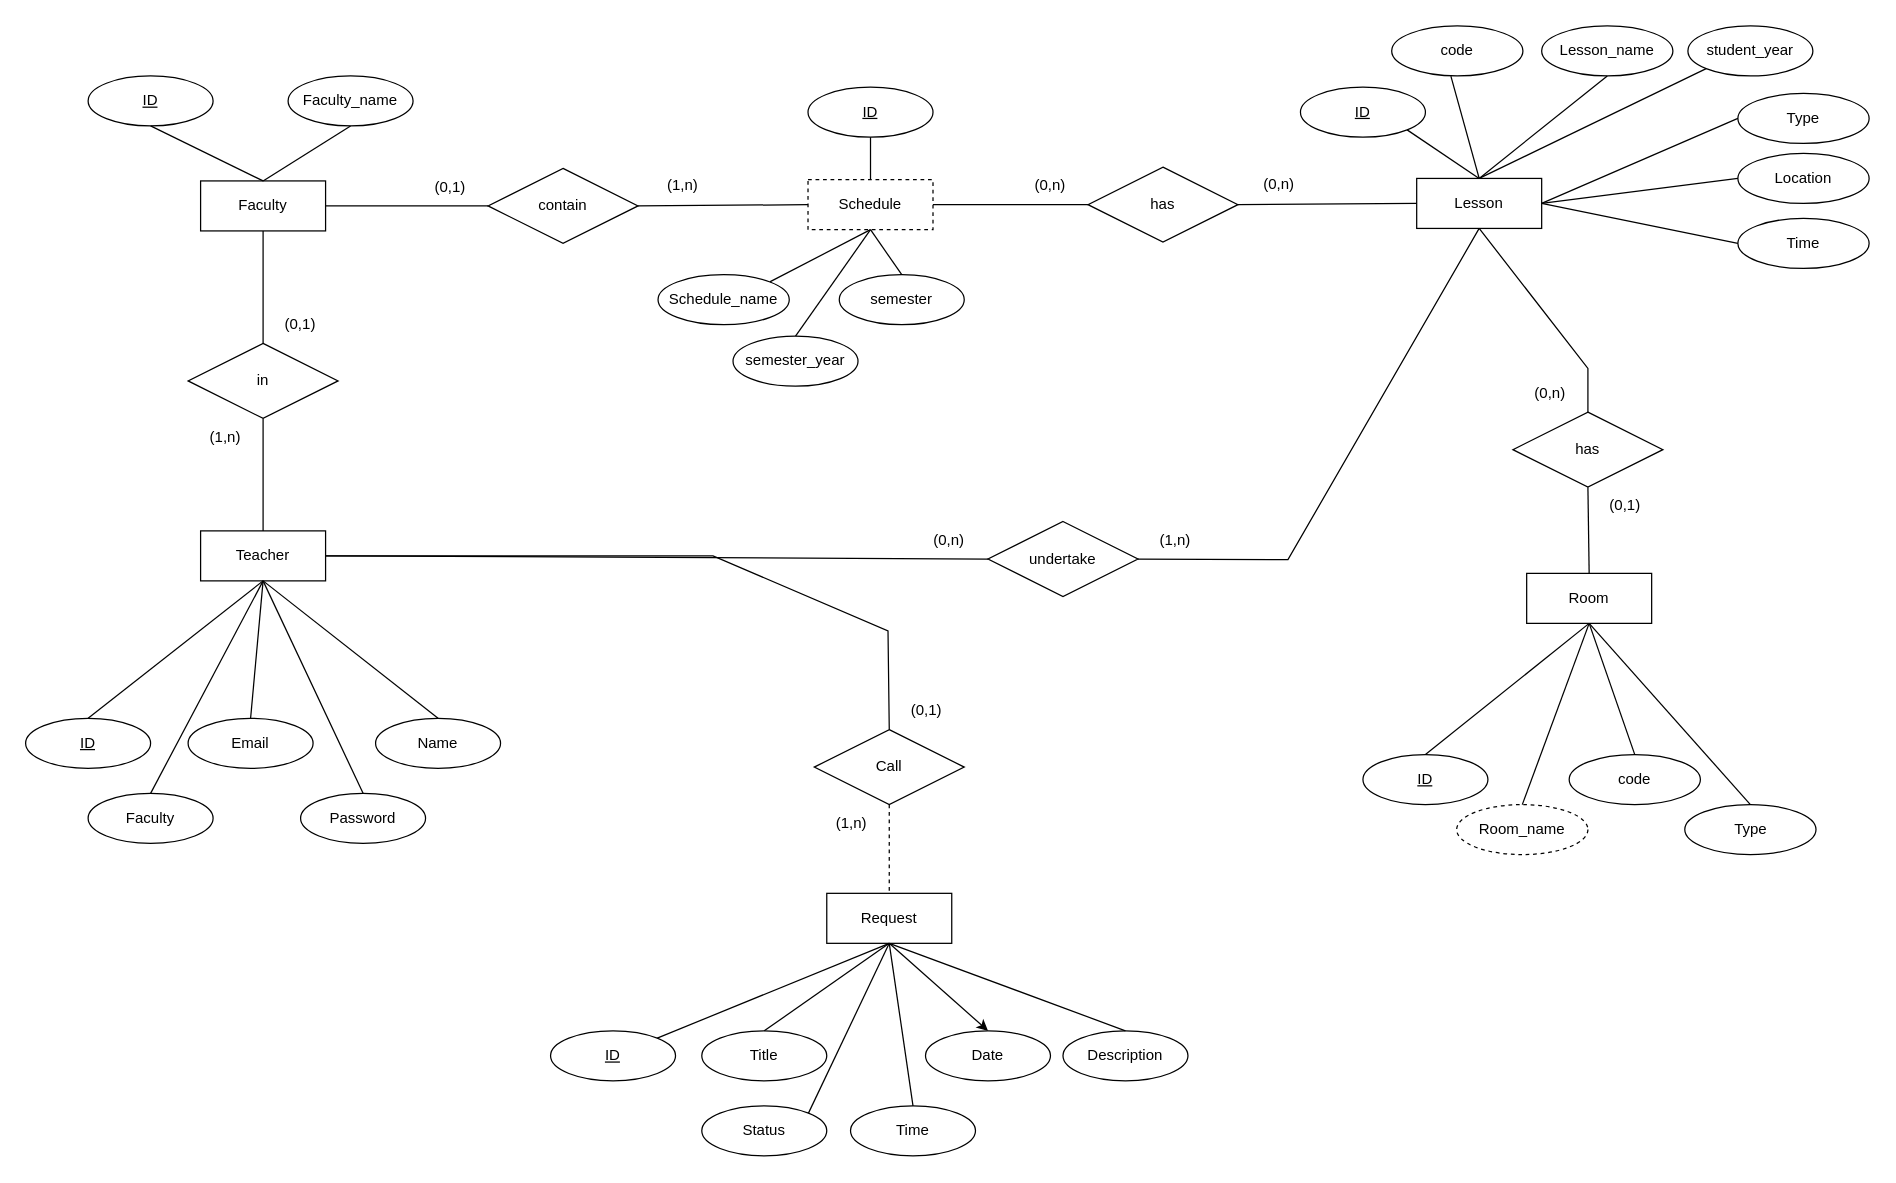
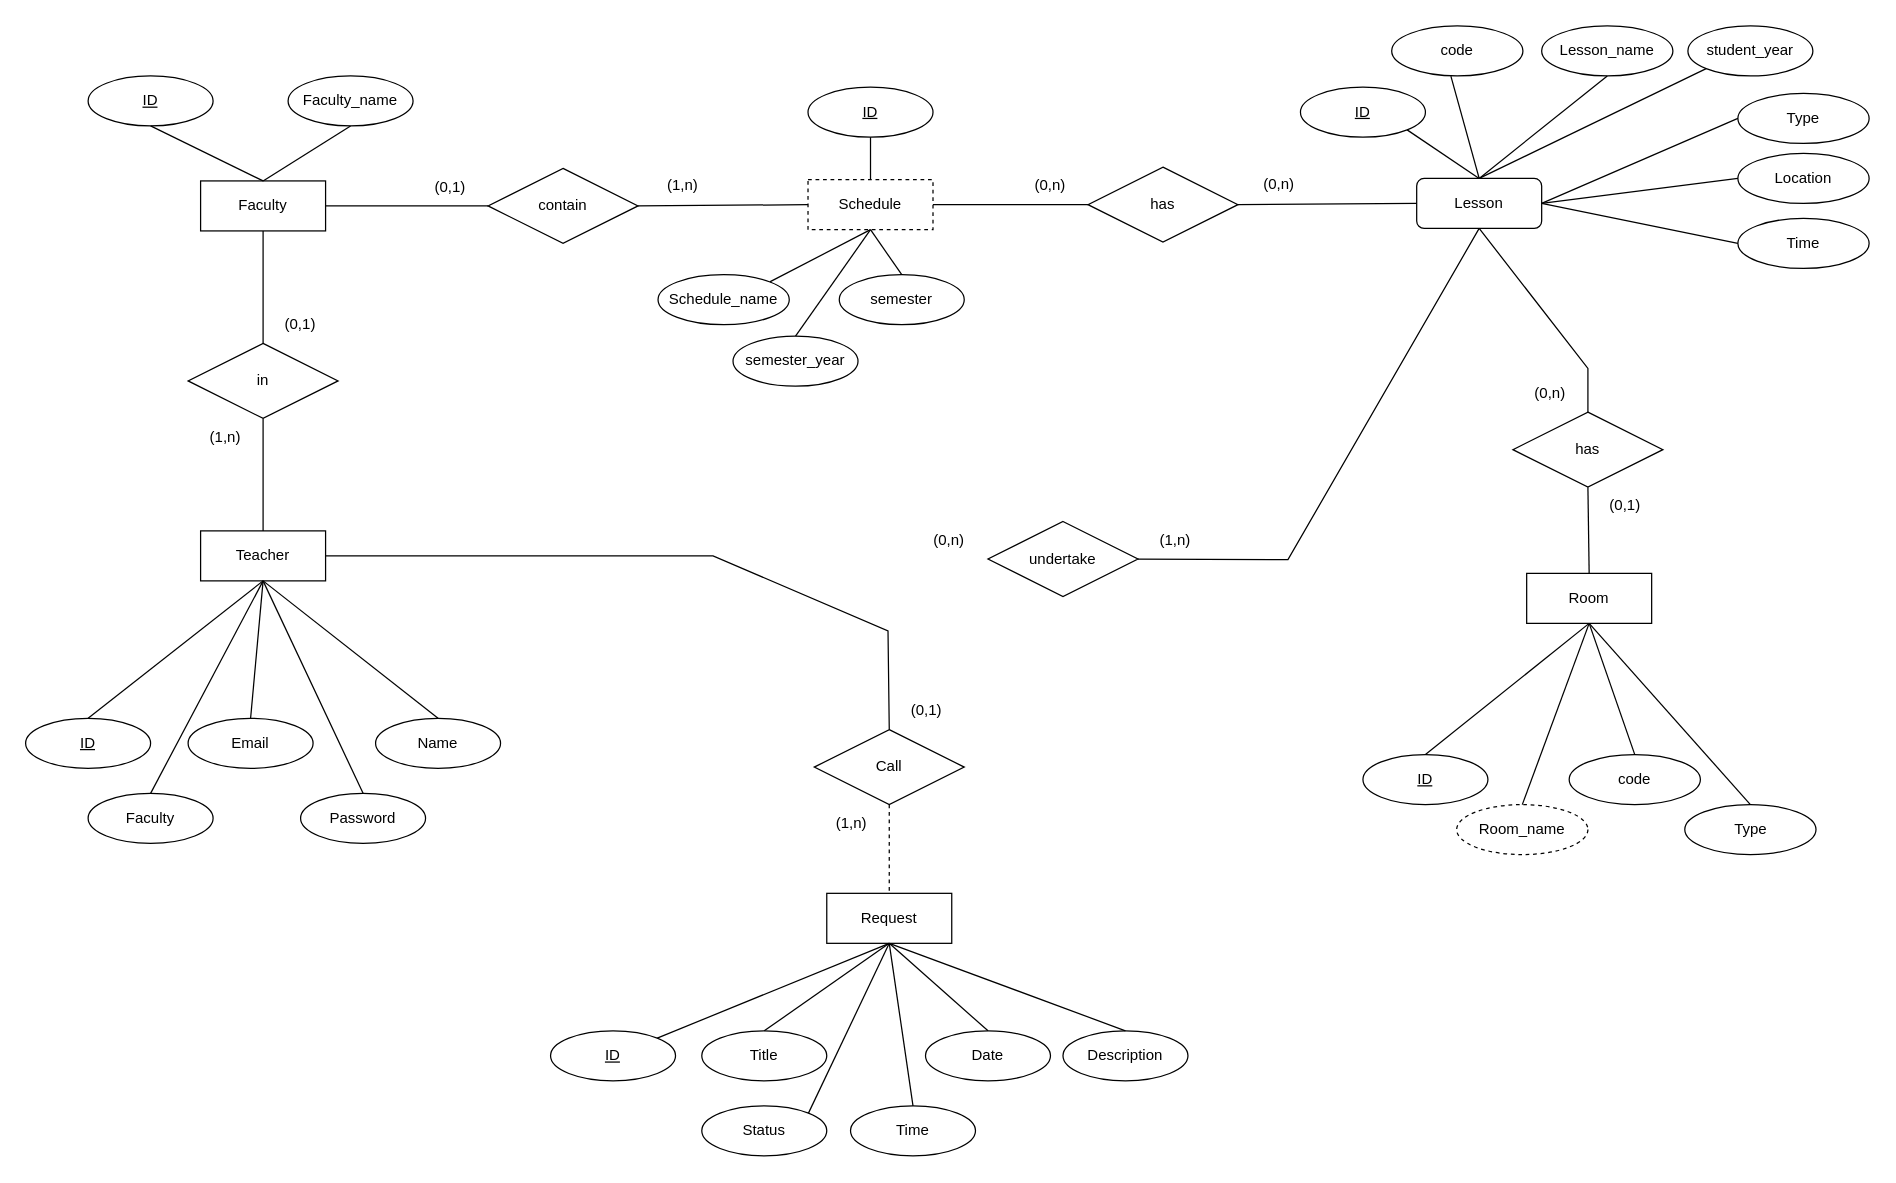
node "Lesson": shape rectangle -> rounded rectangle
edge "Teacher" -- "undertake": removed
edge "Request" -> "Date": arrowhead classic -> none
